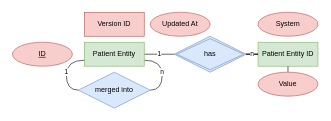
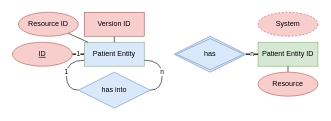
node "Resource ID": added
node "Updated At": removed
node "System": style solid -> dashed
edge "Resource ID" -- "Patient Entity": added
edge "Version ID" -- "Patient Entity": added
node "Patient Entity": fillcolor #d5e8d4 -> #dae8fc
edge "Patient Entity" -- "has": now "Patient Entity" -- "ID"
node "Value": label "Value" -> "Resource"
node "merged into": label "merged into" -> "has into"
